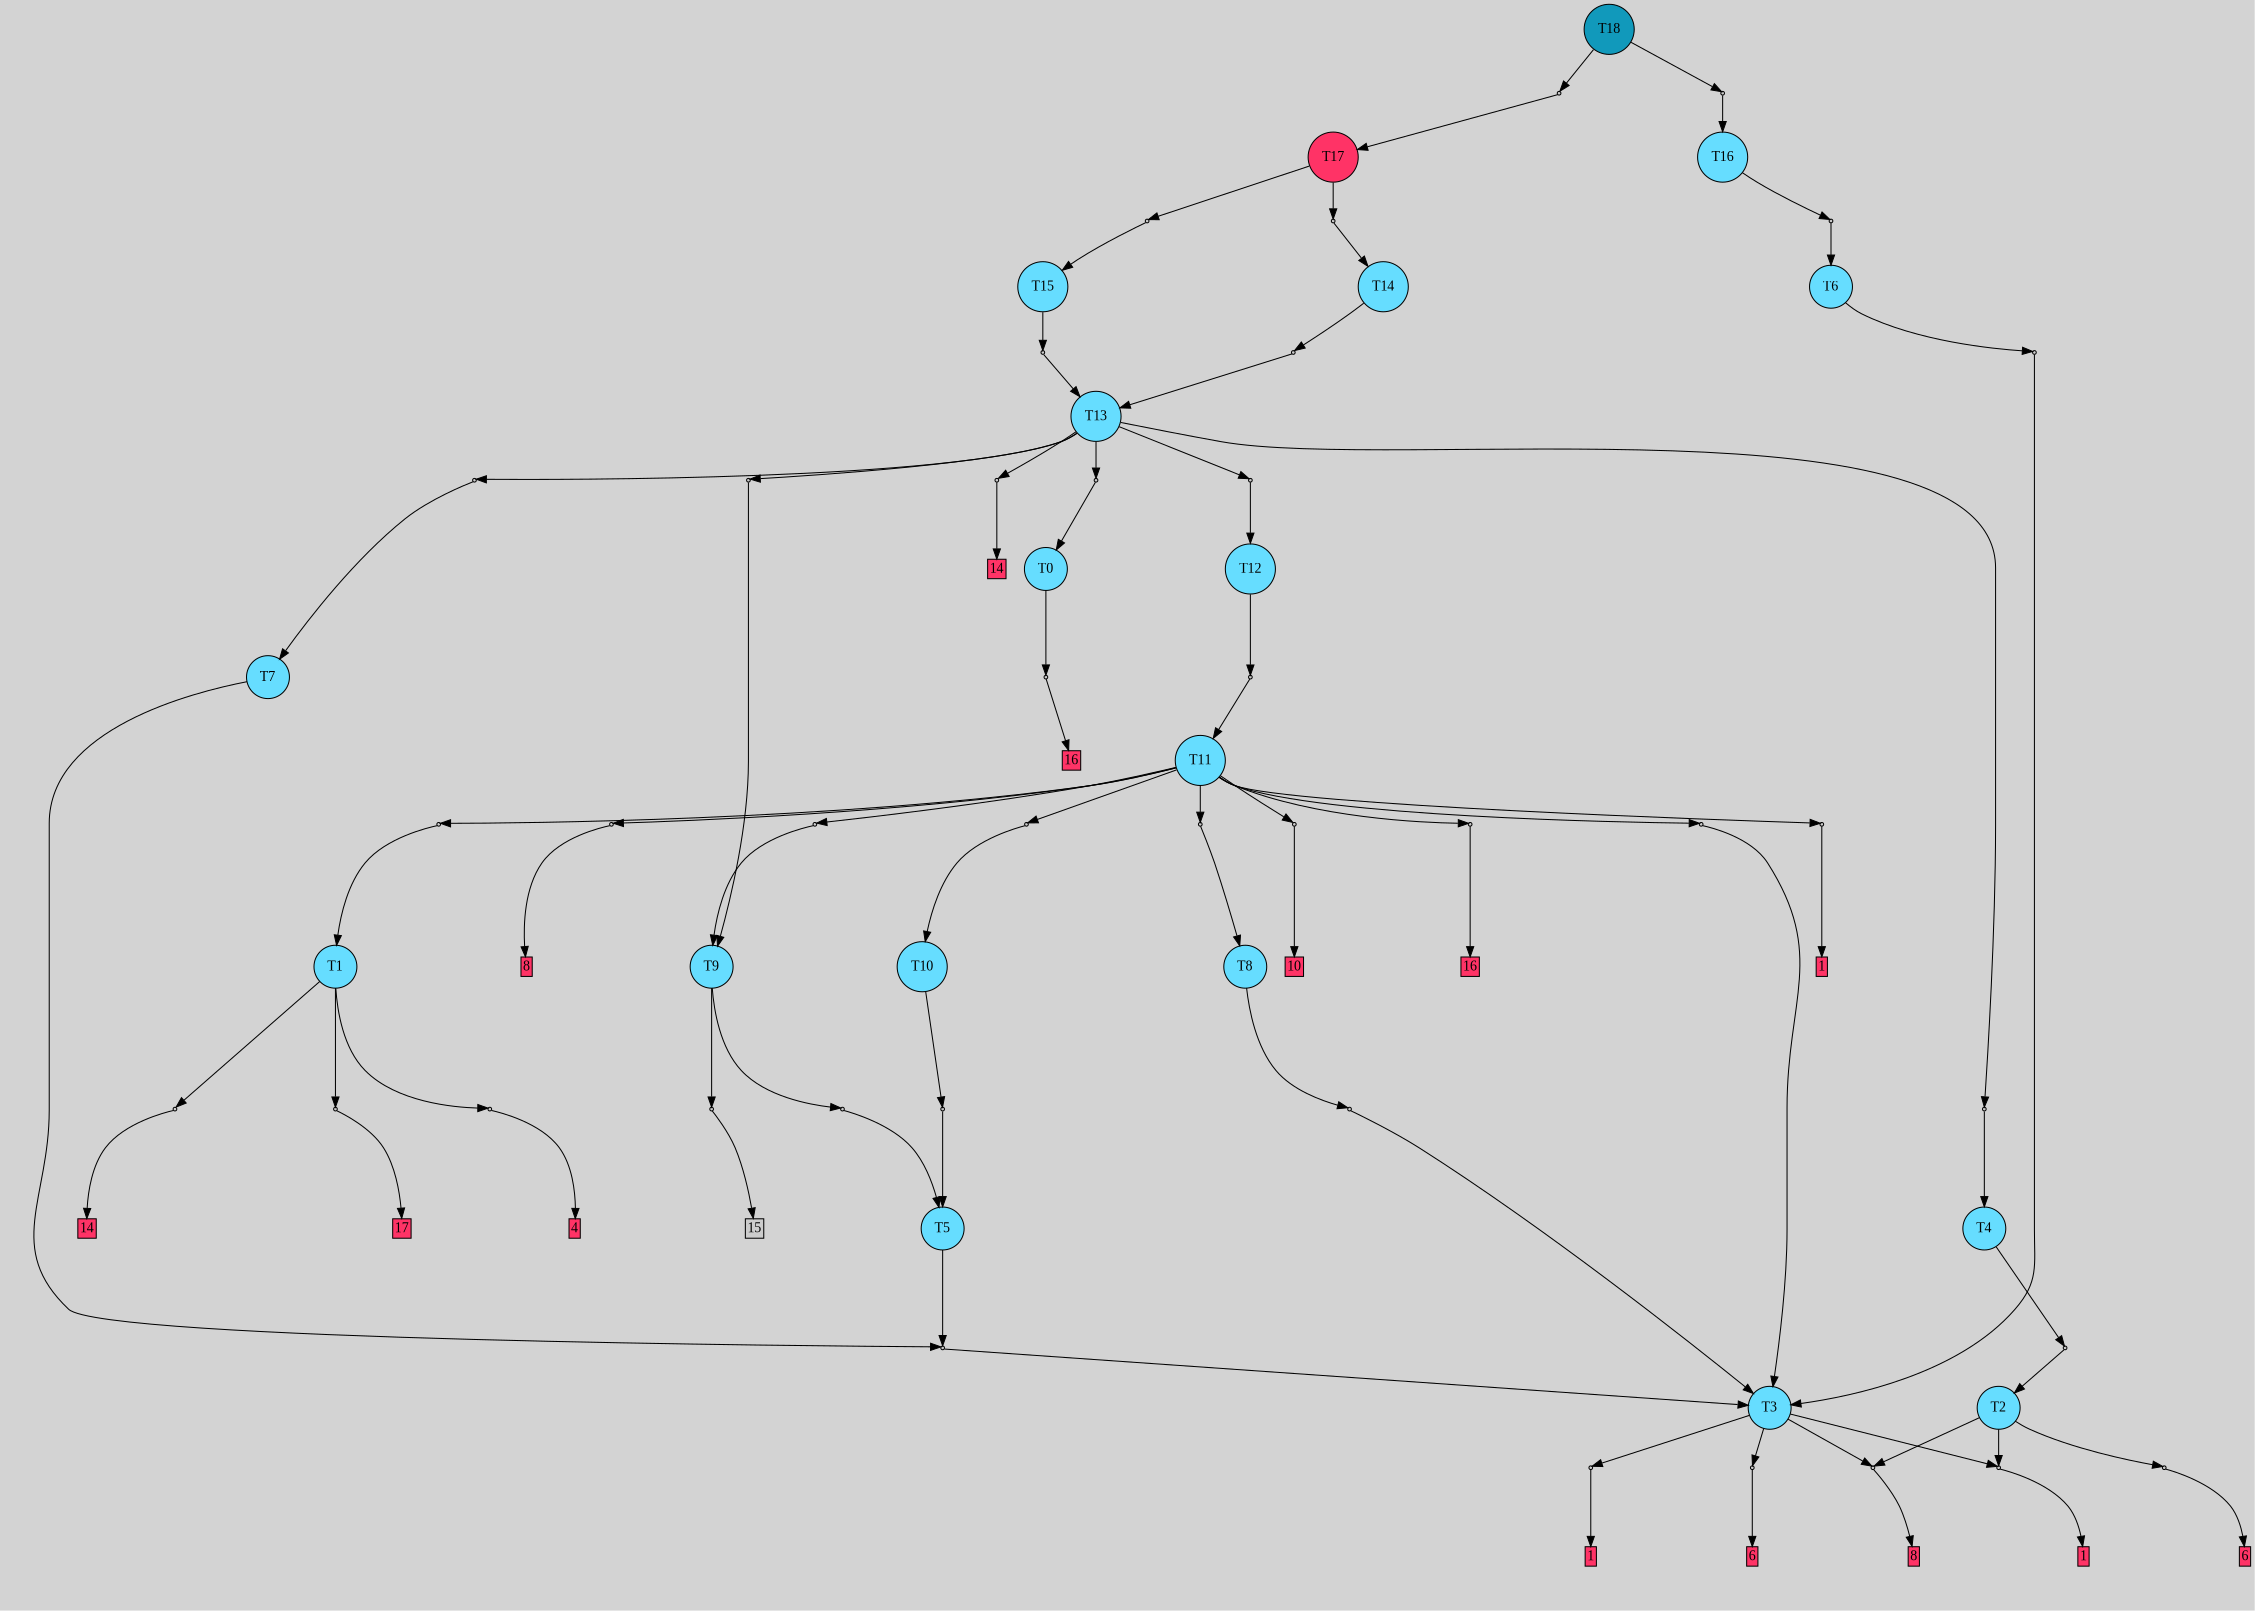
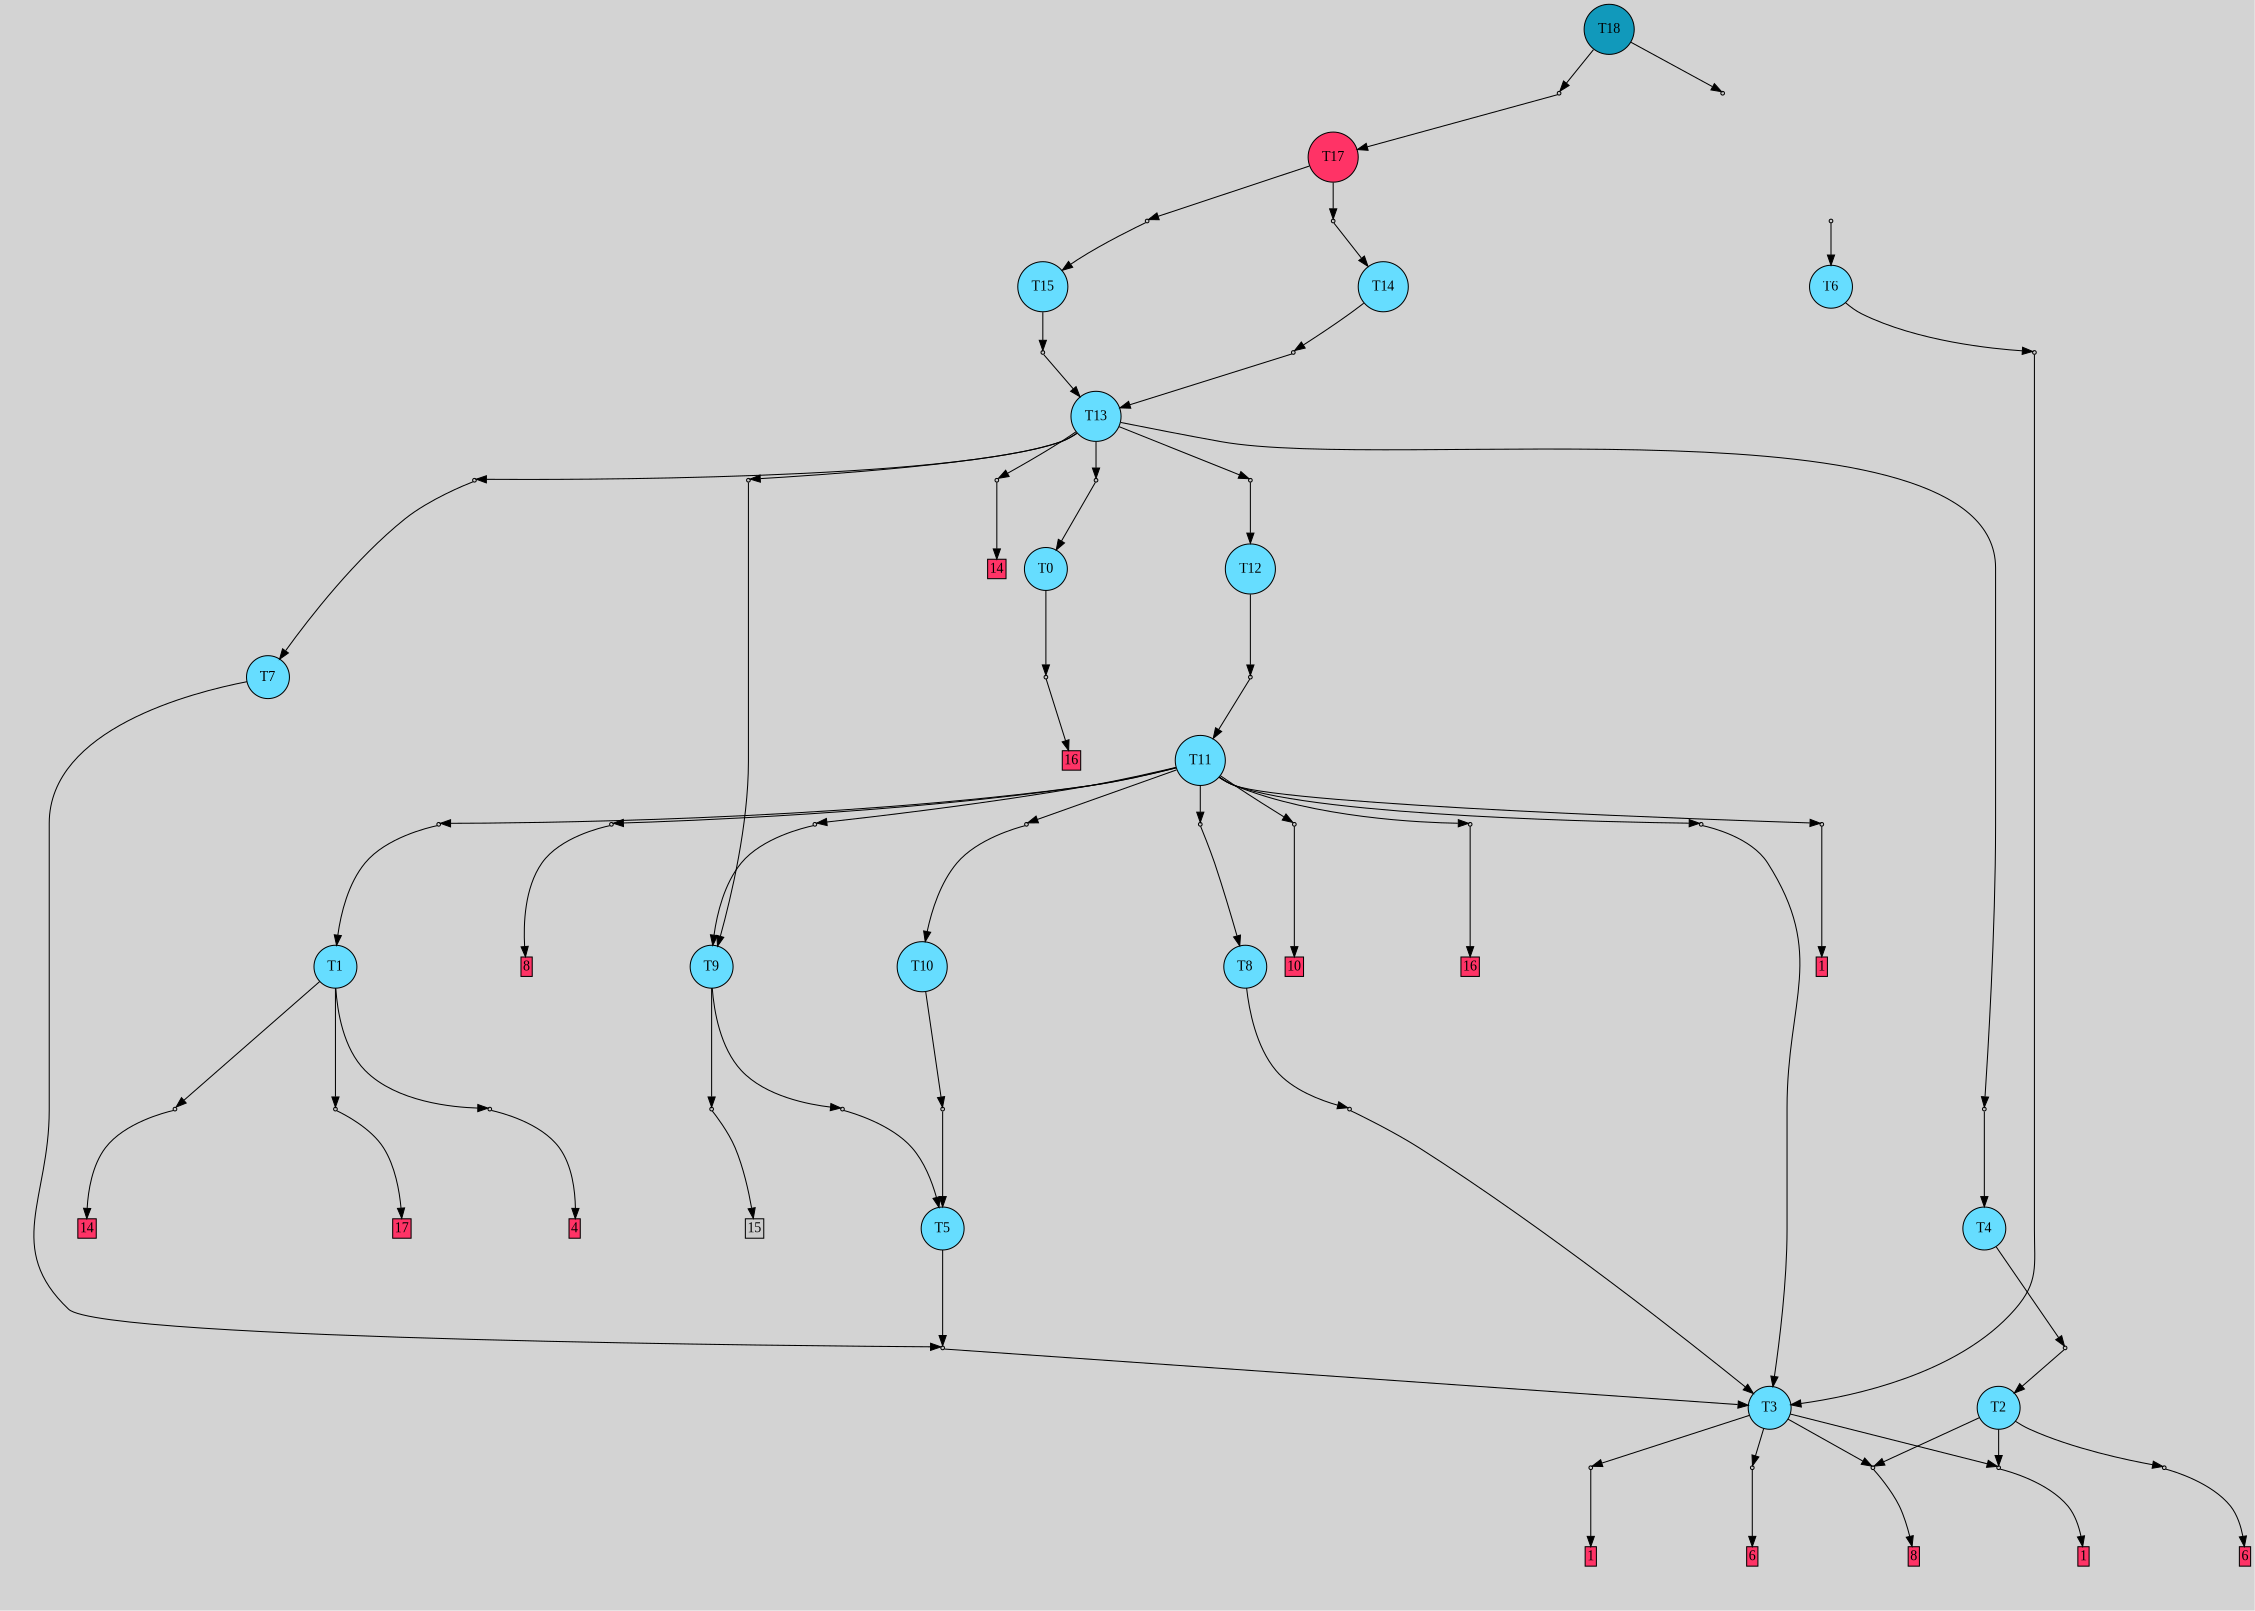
node "T16": removed
